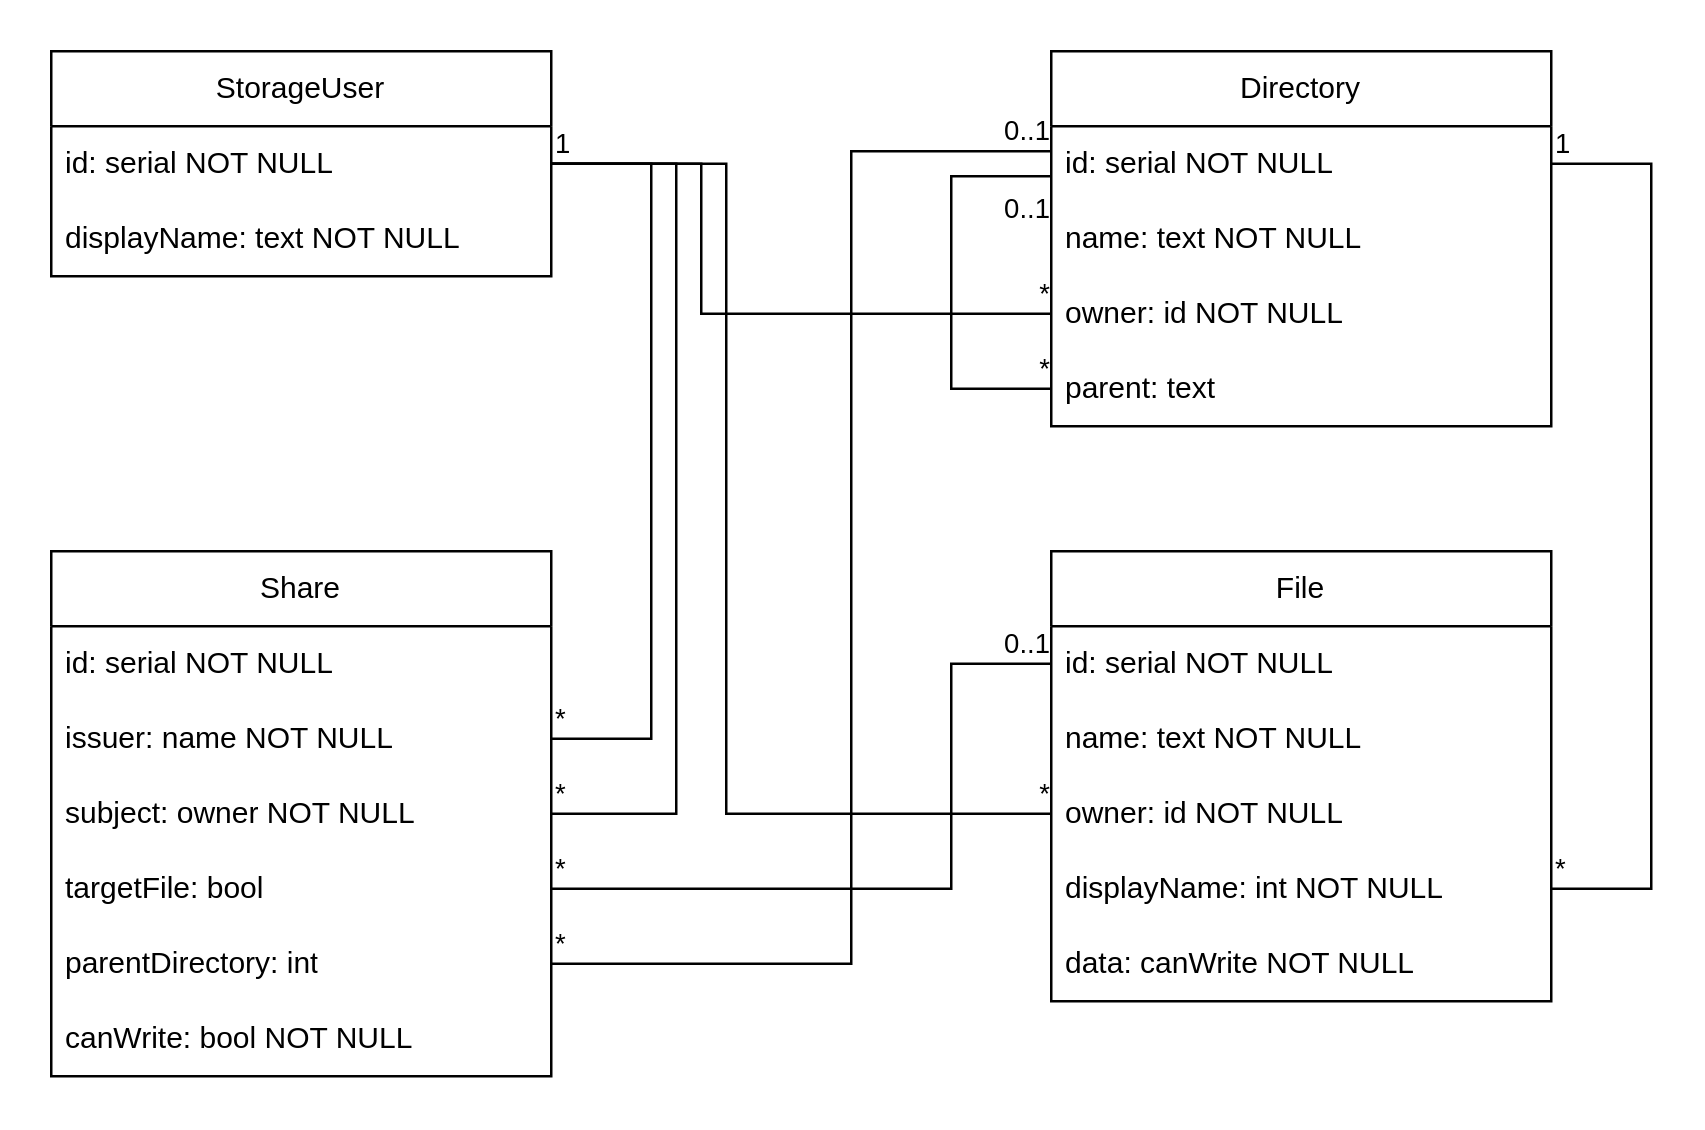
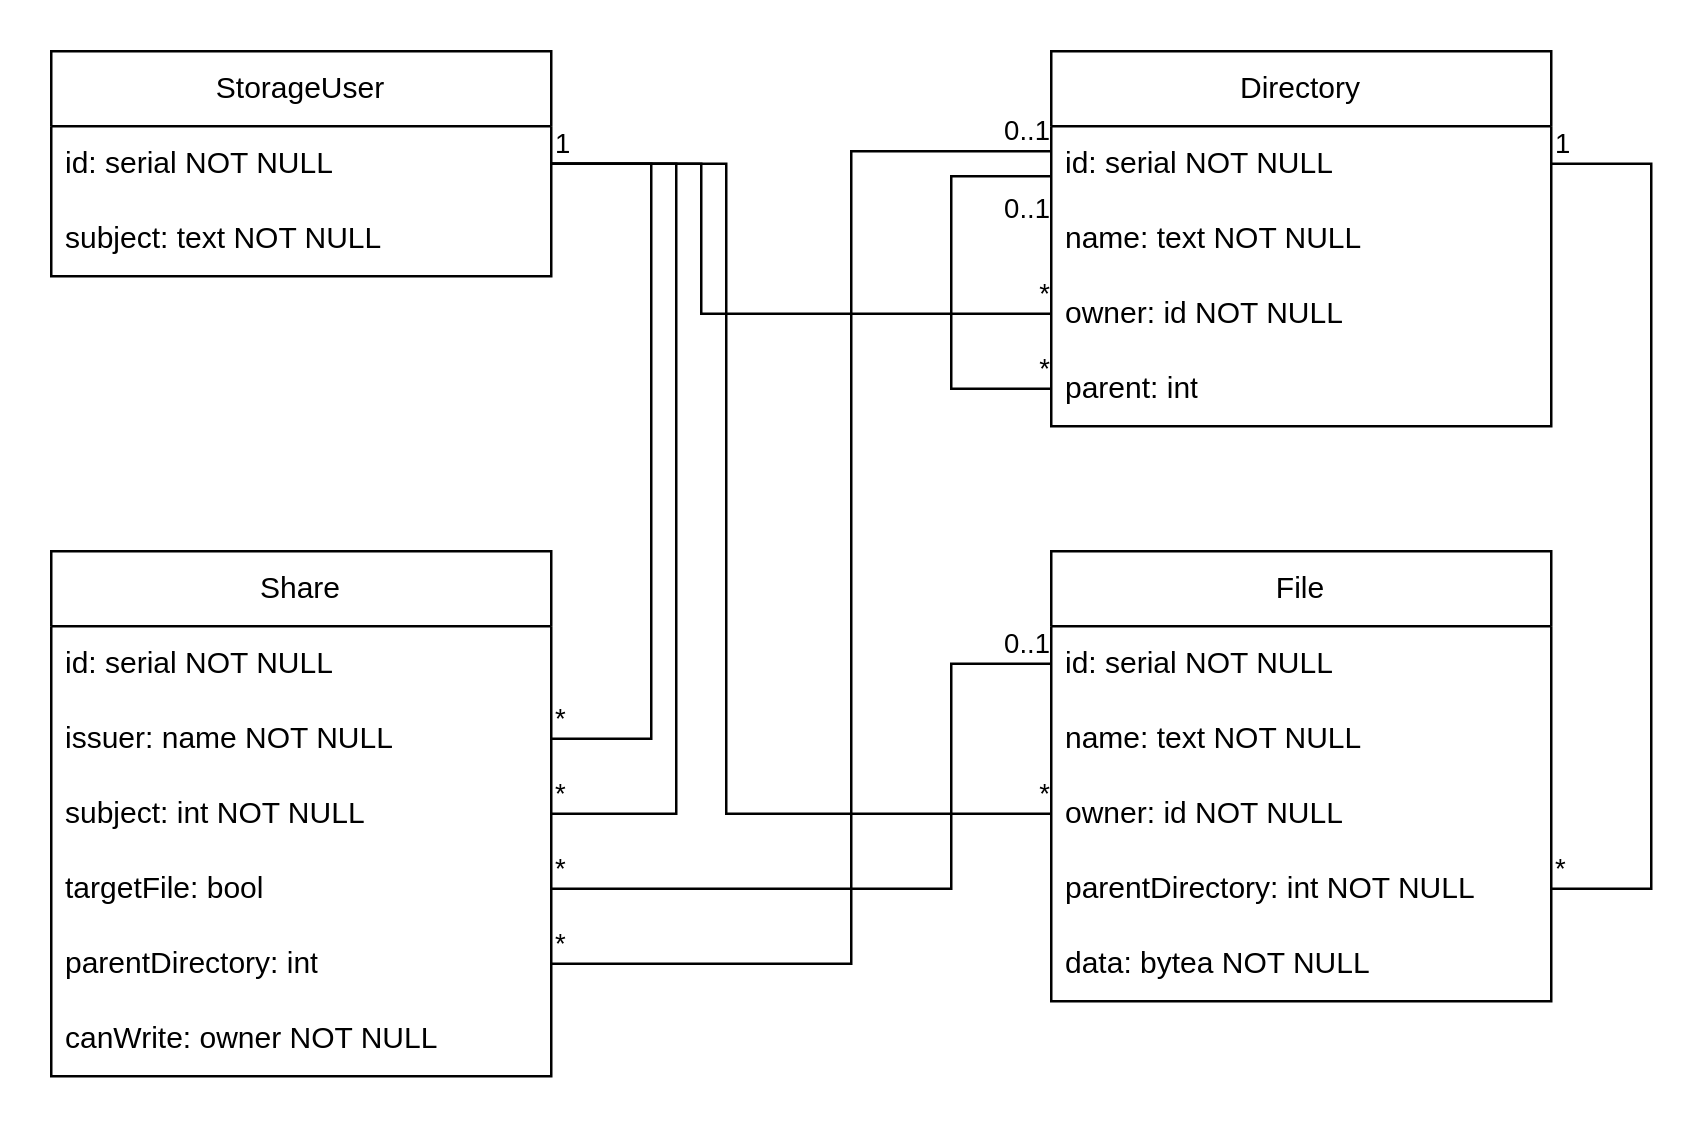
node "displayName: text NOT NULL": label "displayName: text NOT NULL" -> "subject: text NOT NULL"
node "parent: text": label "parent: text" -> "parent: int"
node "subject: owner NOT NULL": label "subject: owner NOT NULL" -> "subject: int NOT NULL"
node "displayName: int NOT NULL": label "displayName: int NOT NULL" -> "parentDirectory: int NOT NULL"
node "data: canWrite NOT NULL": label "data: canWrite NOT NULL" -> "data: bytea NOT NULL"
node "canWrite: bool NOT NULL": label "canWrite: bool NOT NULL" -> "canWrite: owner NOT NULL"
